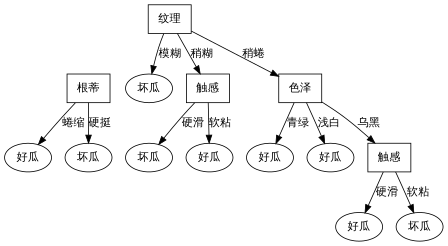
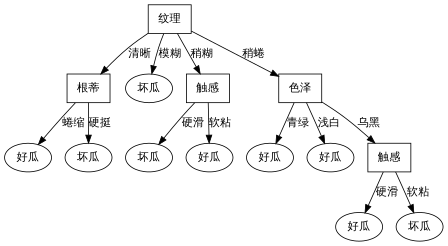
edge "纹理" -> "根蒂": added, label "清晰"
